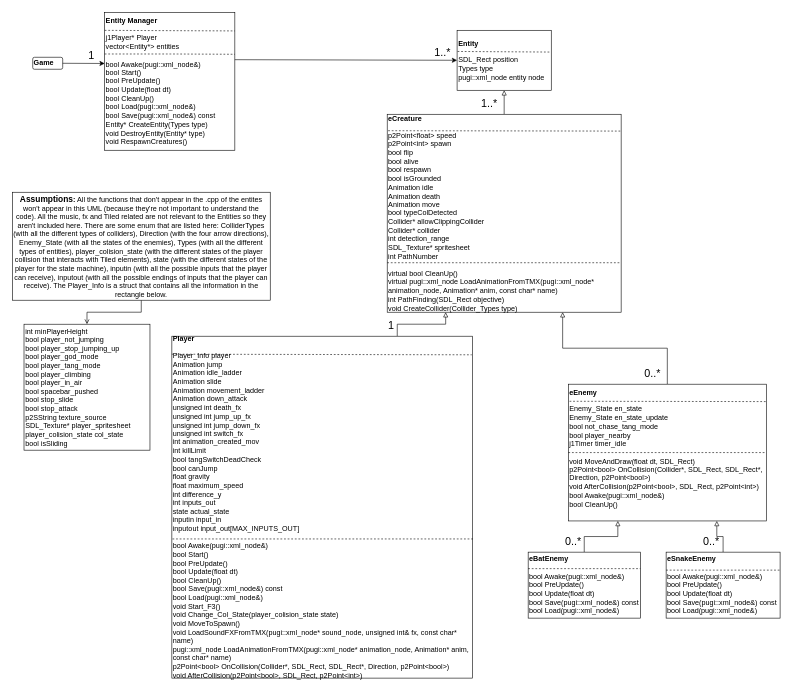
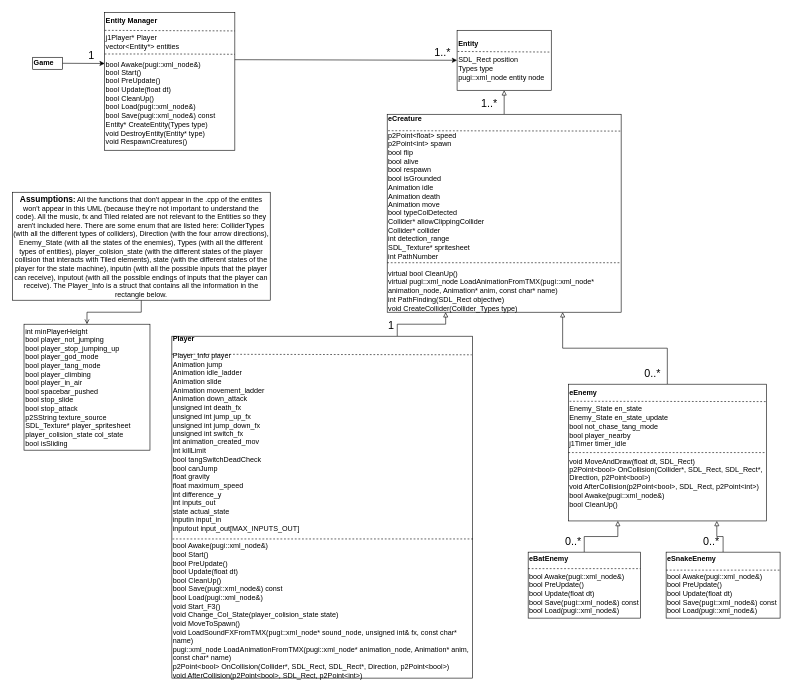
node "Game": shape rounded rectangle -> rectangle
